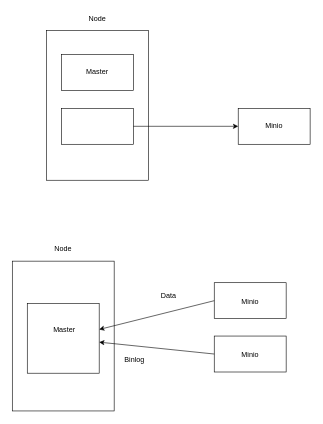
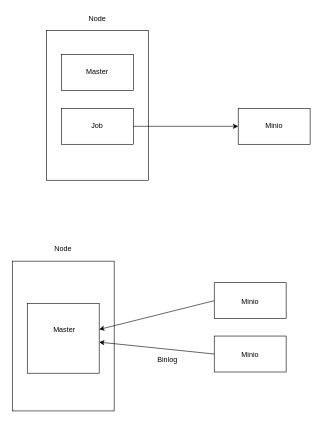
node "Job": added
node "Data": removed
node "Binlog": moved (135, 360) -> (168, 360)
